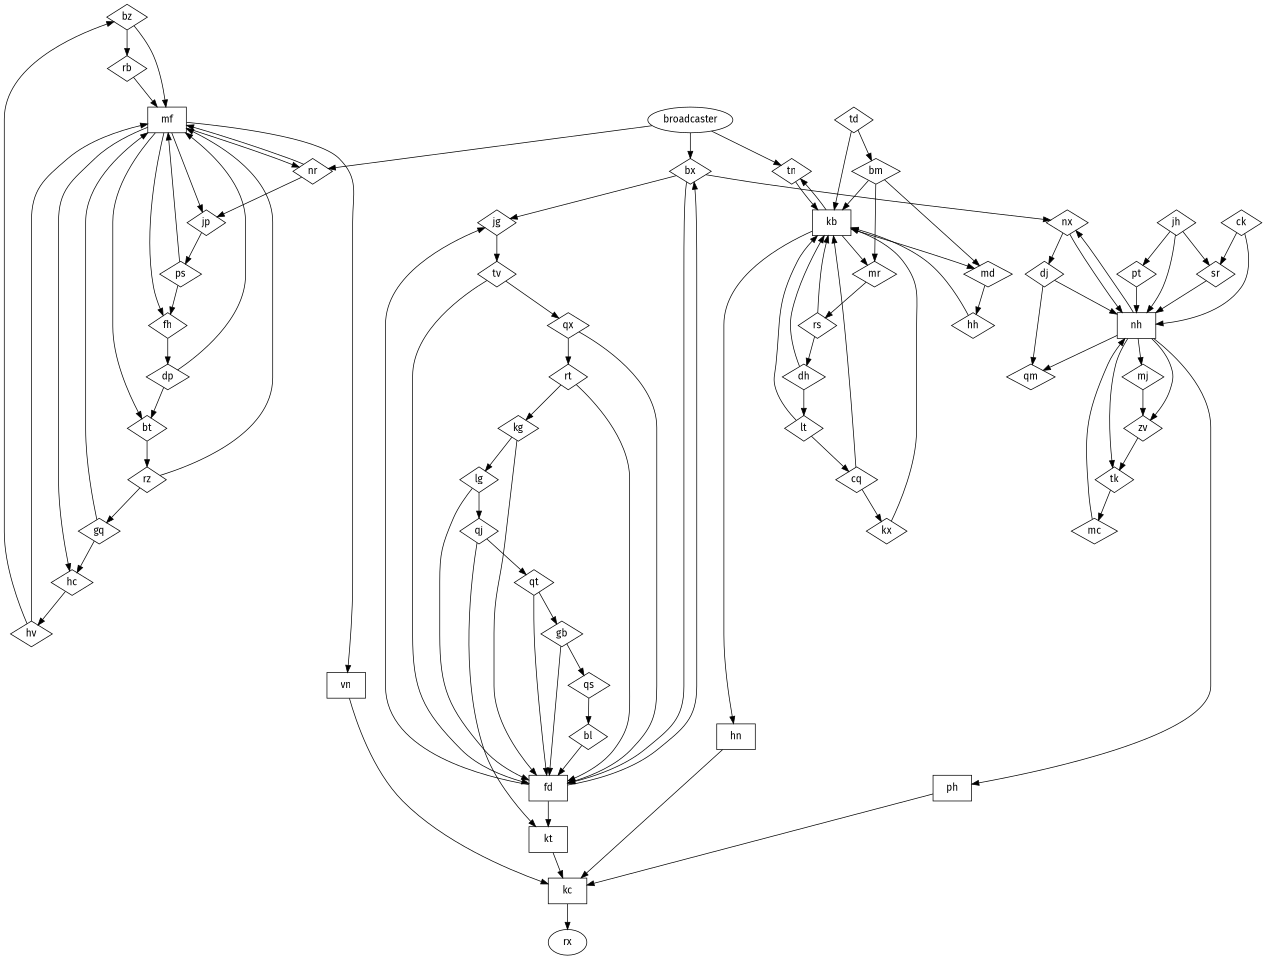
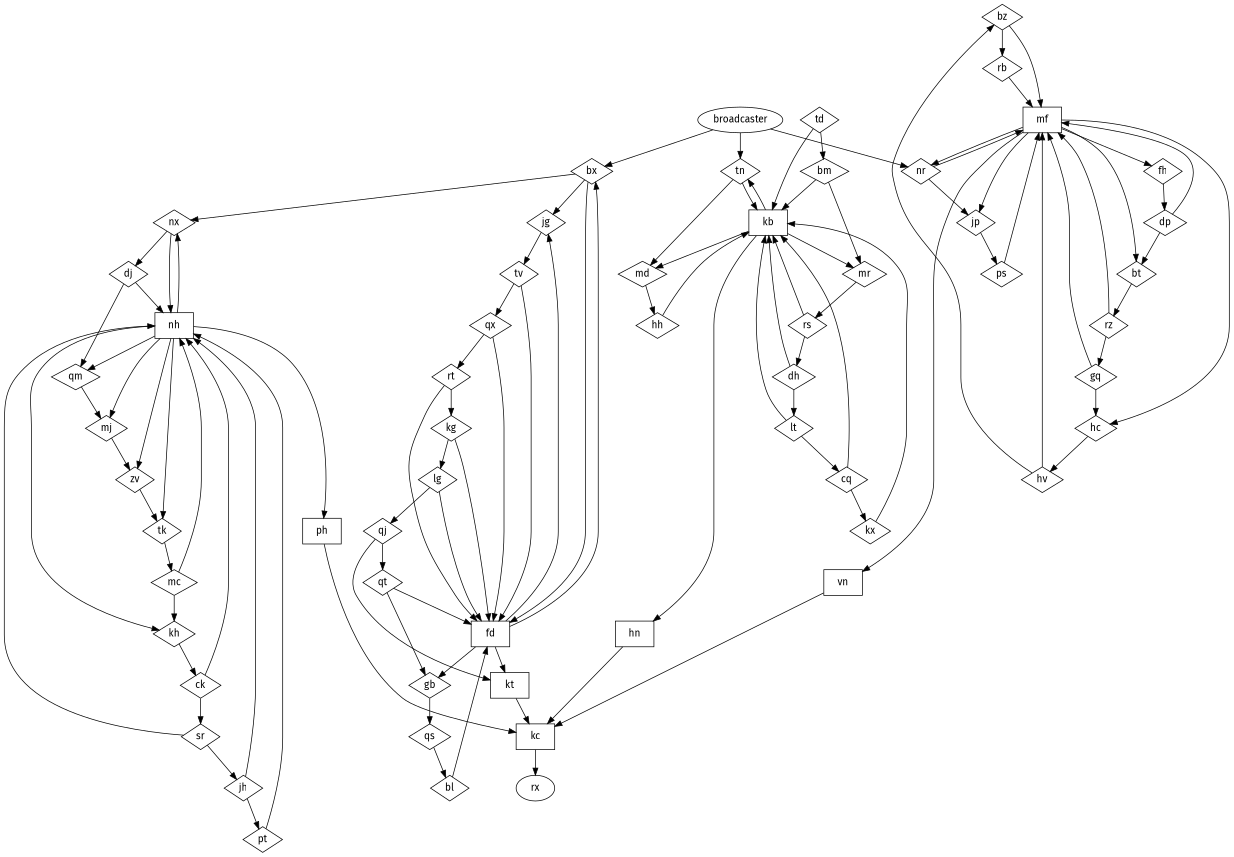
edge "bm" -> "md": now "tn" -> "md"
edge "jh" -> "sr": reversed
edge "ps" -> "fh": removed
edge "qm" -> "mj": added
node "kh": added
edge "gb" -> "fd": reversed
